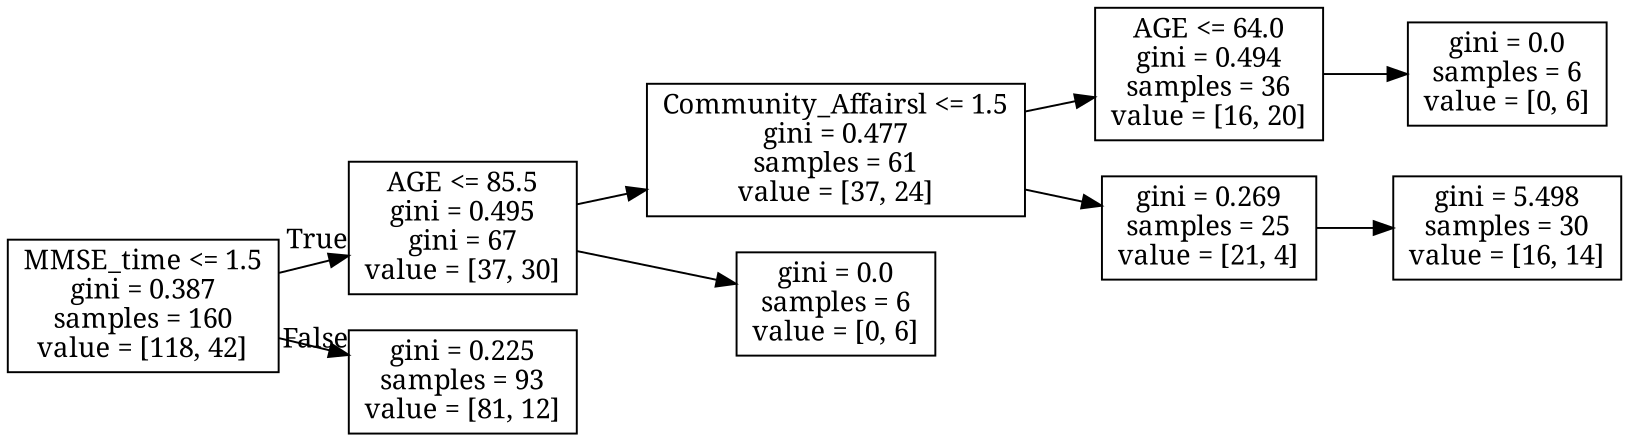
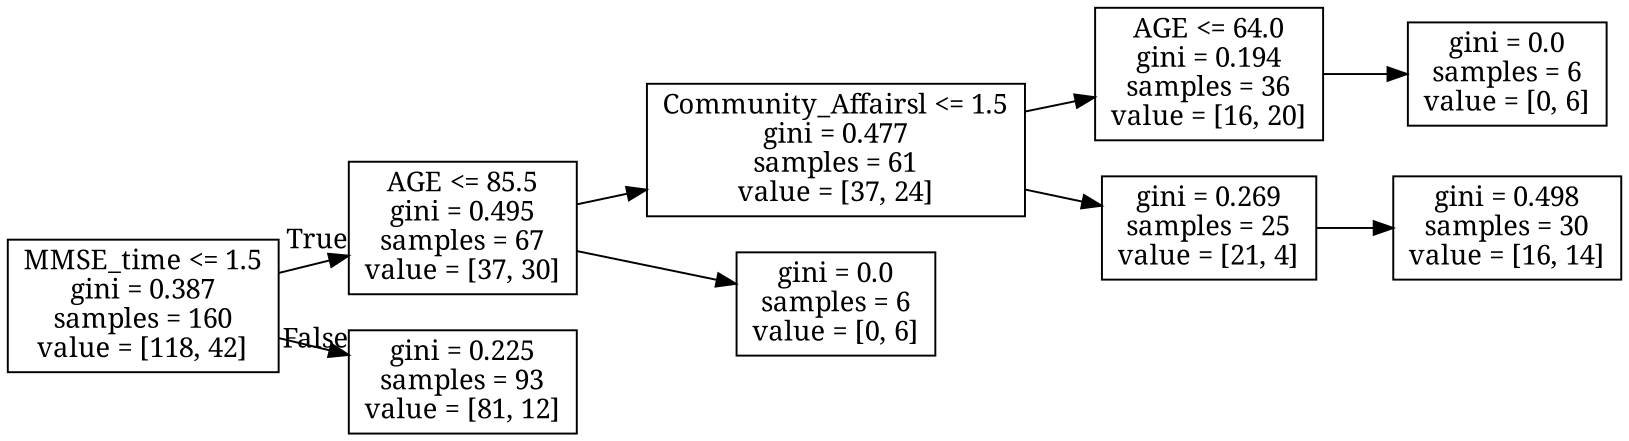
node "AGE <= 64.0 gini = 0.494 samples = 36 value = [16, 20]": label "AGE <= 64.0 gini = 0.494 samples = 36 value = [16, 20]" -> "AGE <= 64.0 gini = 0.194 samples = 36 value = [16, 20]"
node "AGE <= 85.5 gini = 0.495 gini = 67 value = [37, 30]": label "AGE <= 85.5 gini = 0.495 gini = 67 value = [37, 30]" -> "AGE <= 85.5 gini = 0.495 samples = 67 value = [37, 30]"
node "gini = 5.498 samples = 30 value = [16, 14]": label "gini = 5.498 samples = 30 value = [16, 14]" -> "gini = 0.498 samples = 30 value = [16, 14]"
